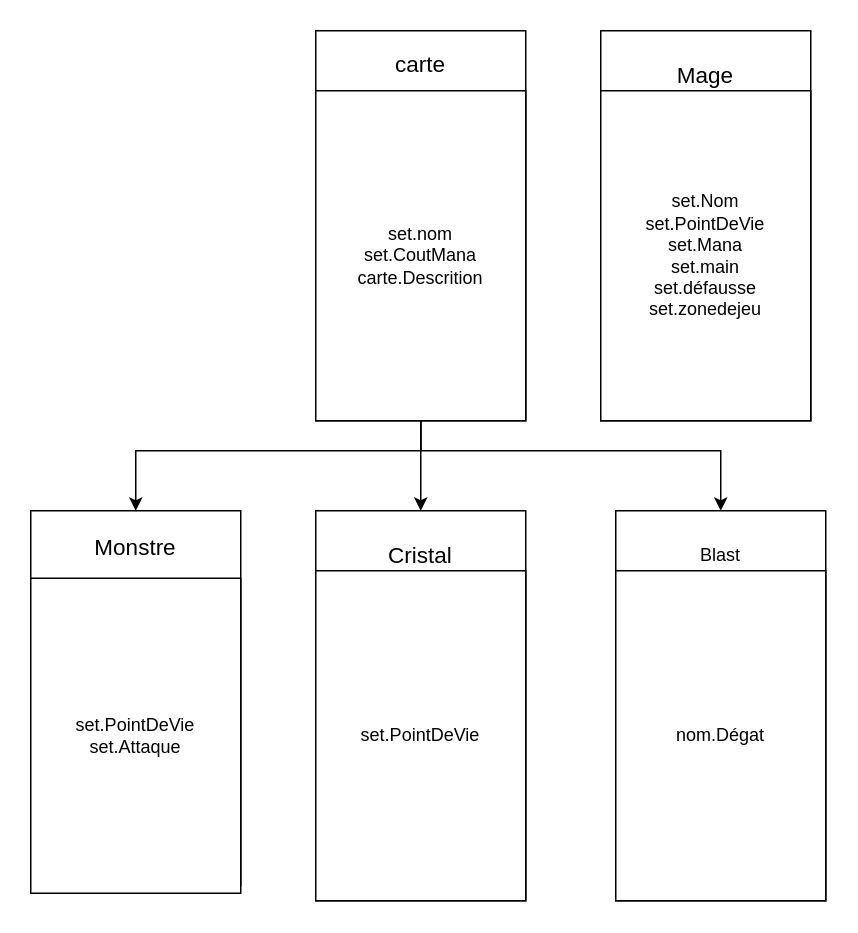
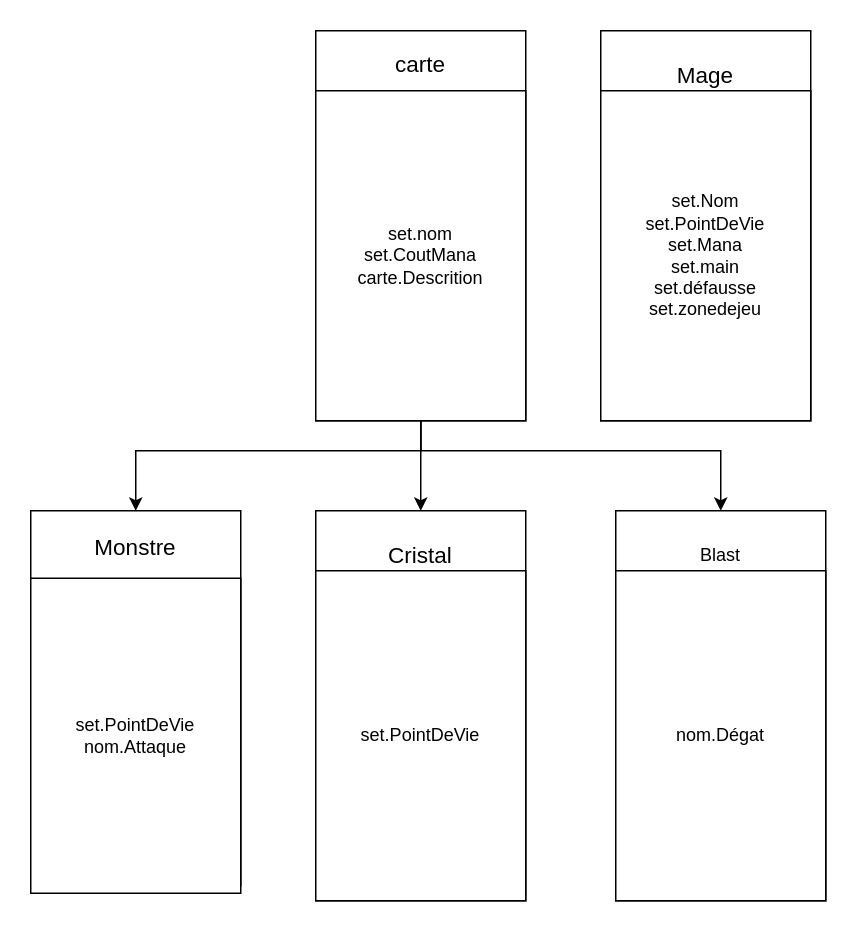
node "set.PointDeVie set.Attaque": label "set.PointDeVie set.Attaque" -> "set.PointDeVie nom.Attaque"
